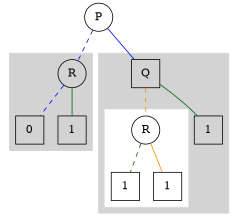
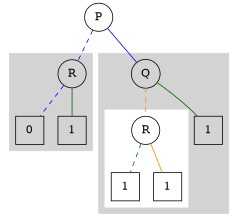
node "Q": shape square -> circle
